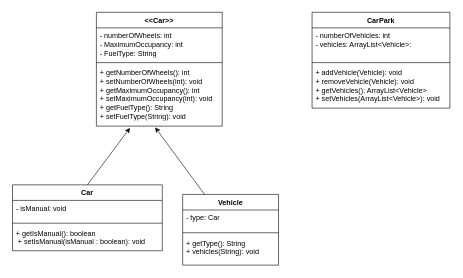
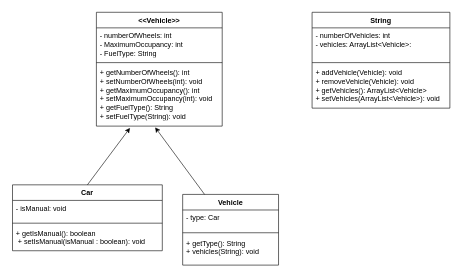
node "<<Car>>": label "<<Car>>" -> "<<Vehicle>>"
node "CarPark": label "CarPark" -> "String"
